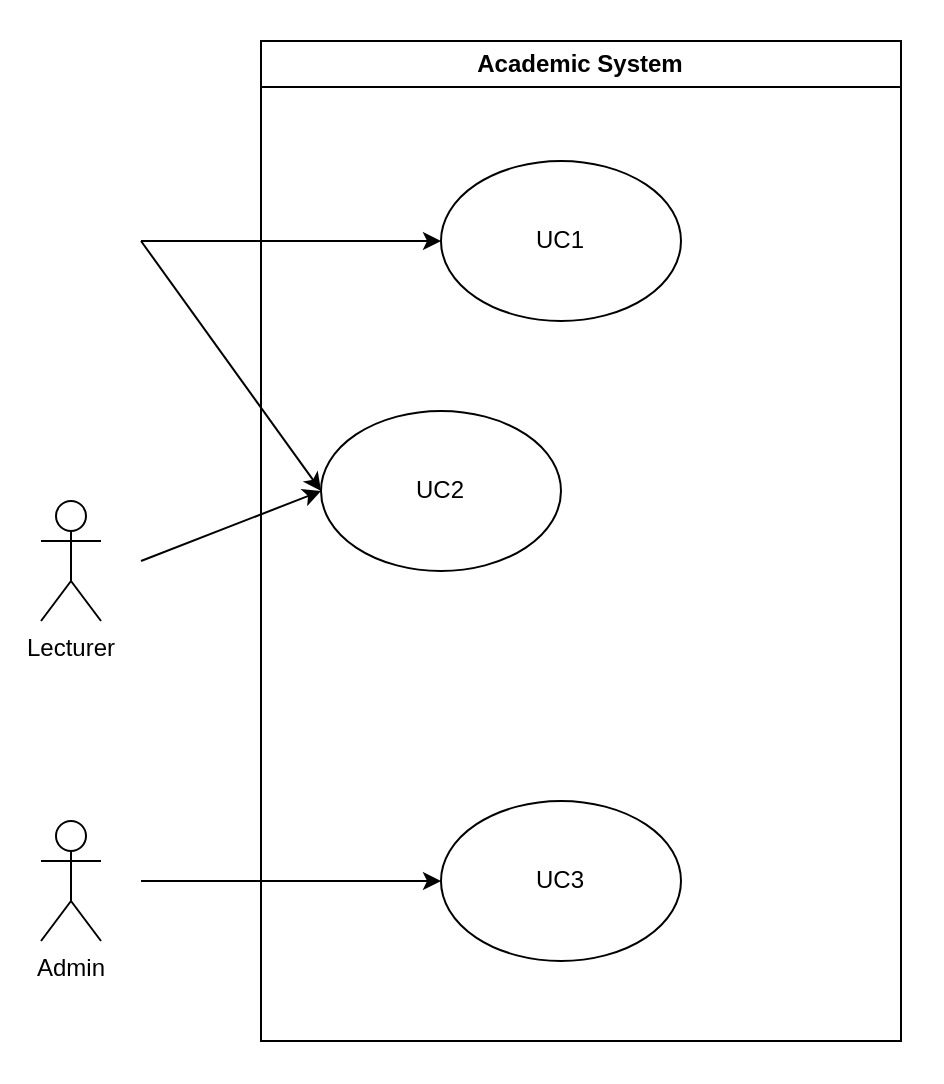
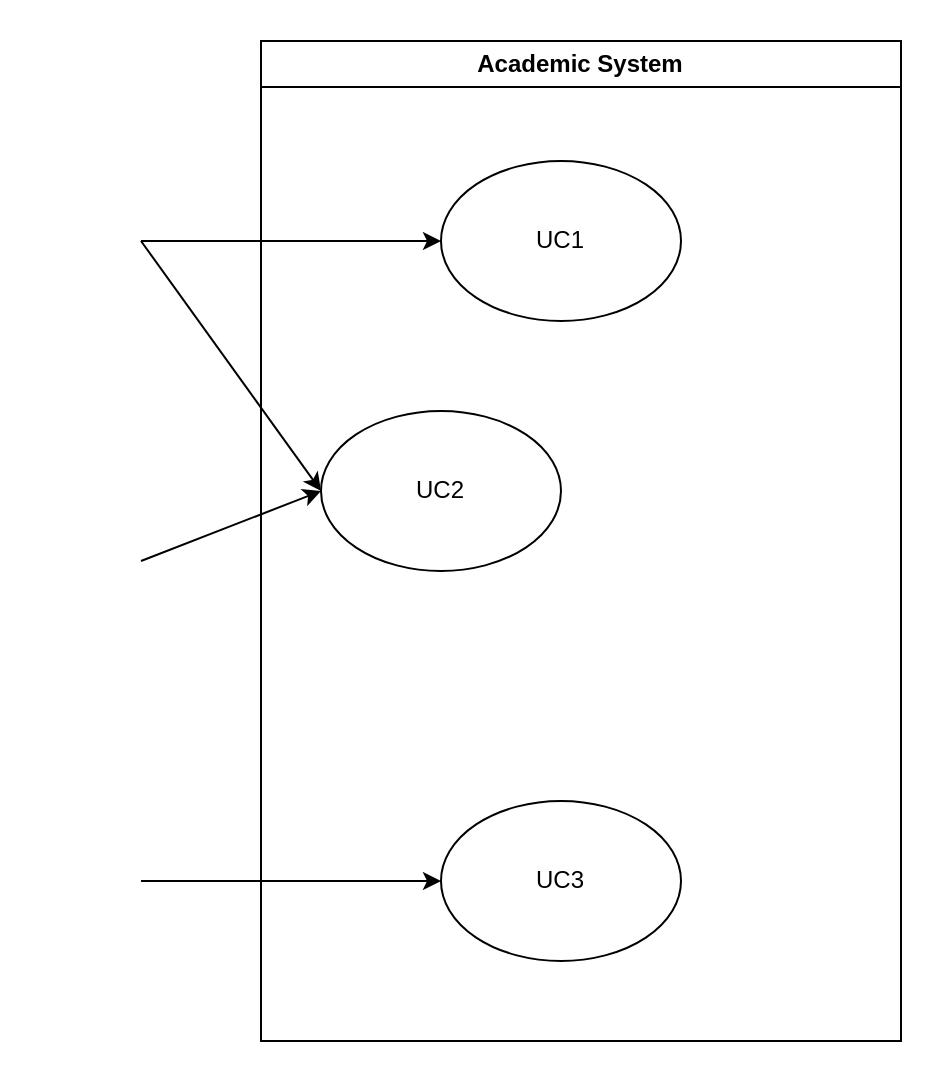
node "Lecturer": removed
node "Admin": removed
